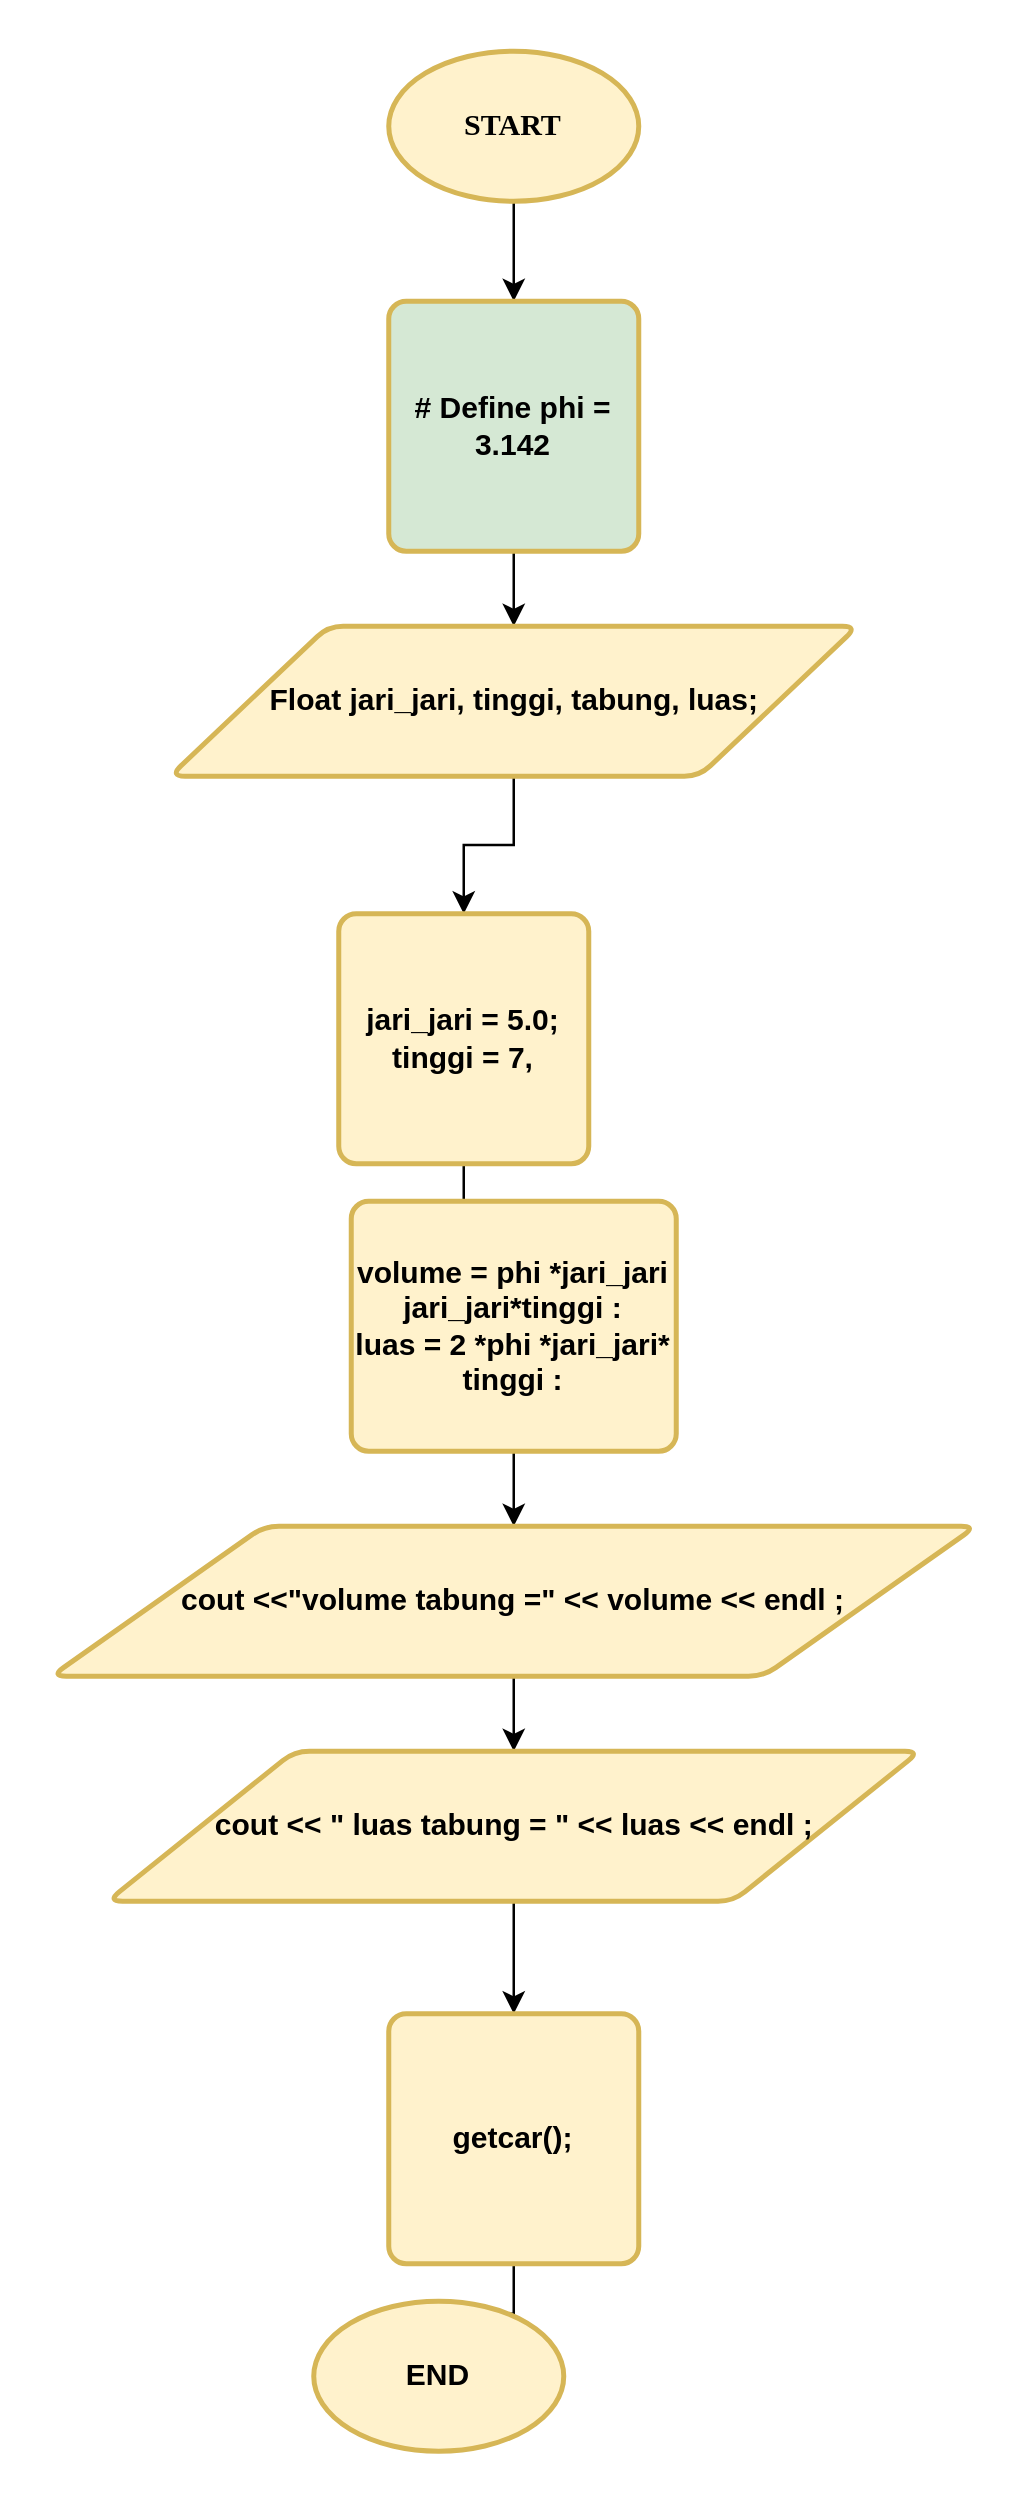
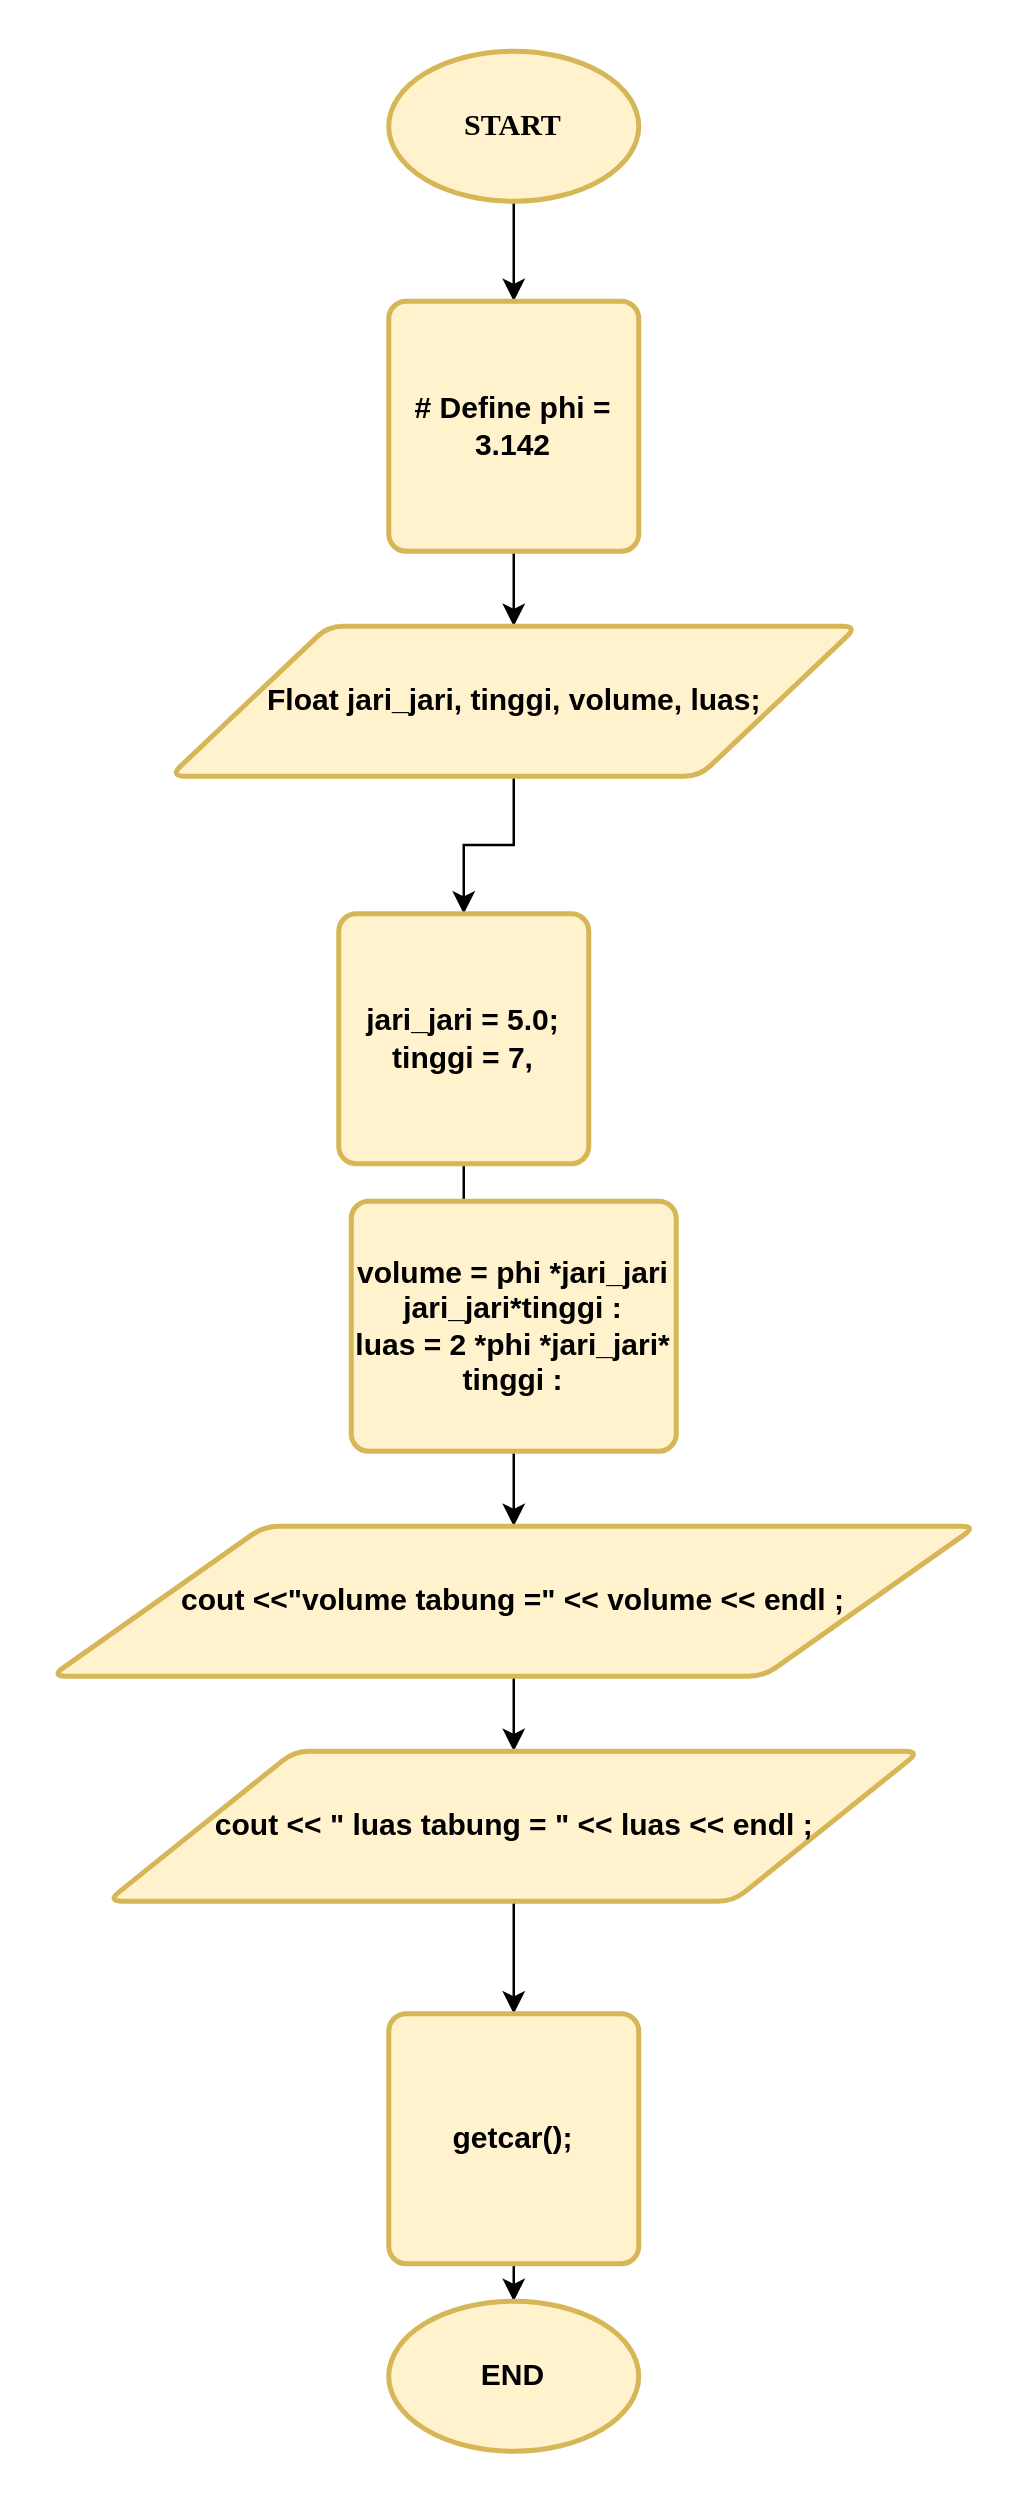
node "# Define phi = 3.142": fillcolor #d5e8d4 -> #fff2cc
node "Float jari_jari, tinggi, tabung, luas;": label "Float jari_jari, tinggi, tabung, luas;" -> "Float jari_jari, tinggi, volume, luas;"
node "END": moved (439, 2376) -> (514, 2376)
